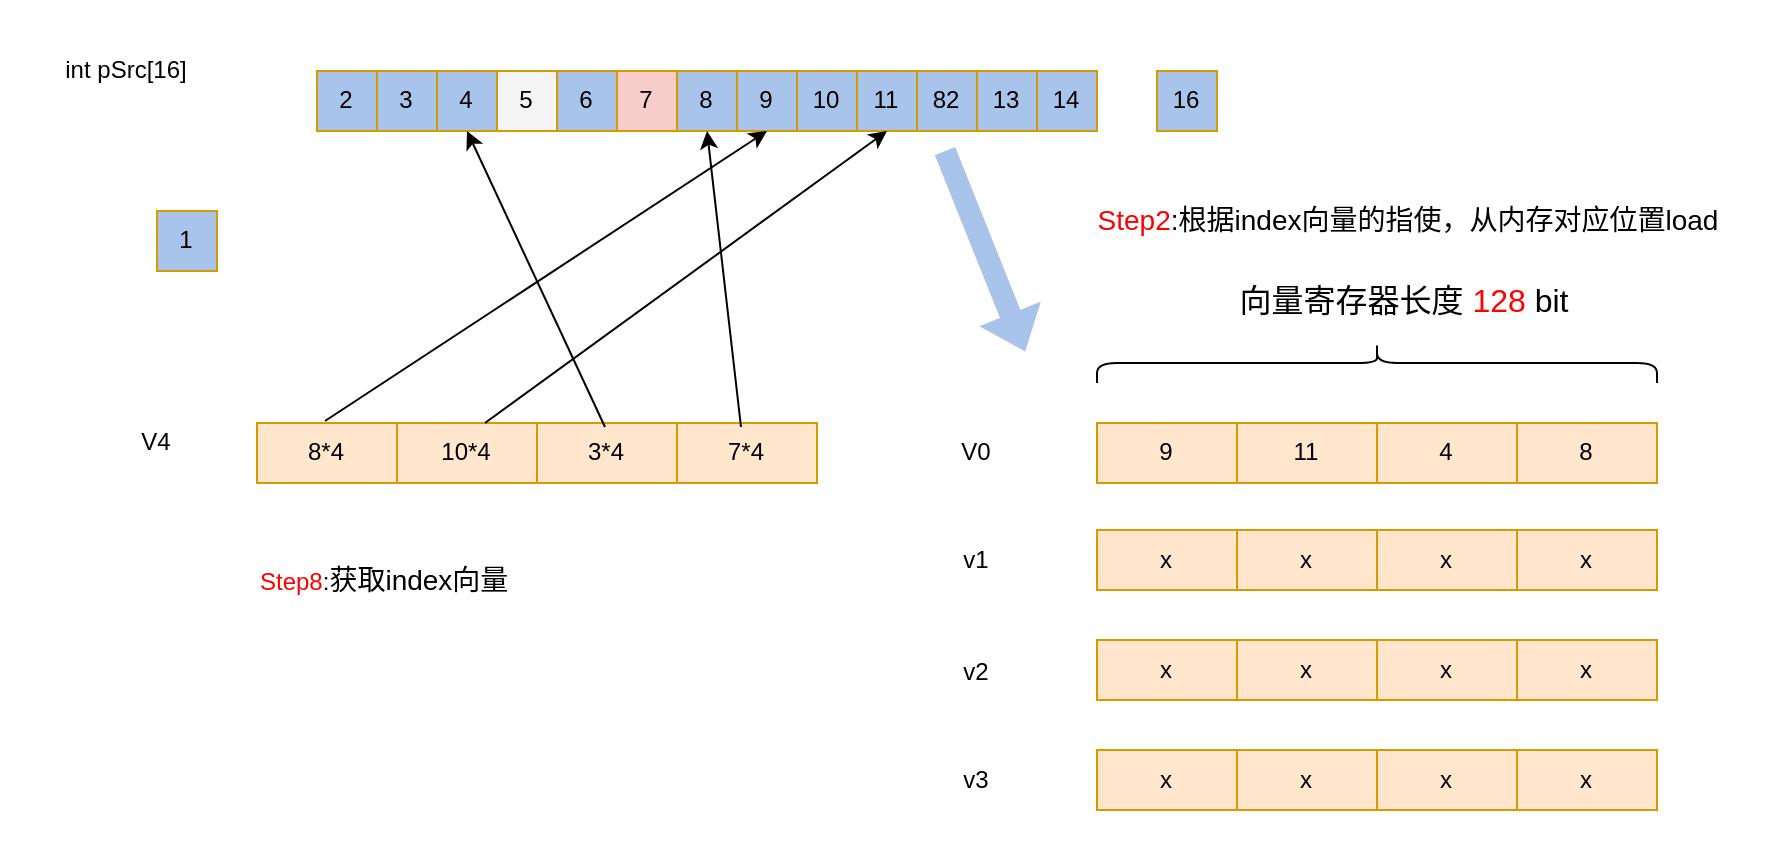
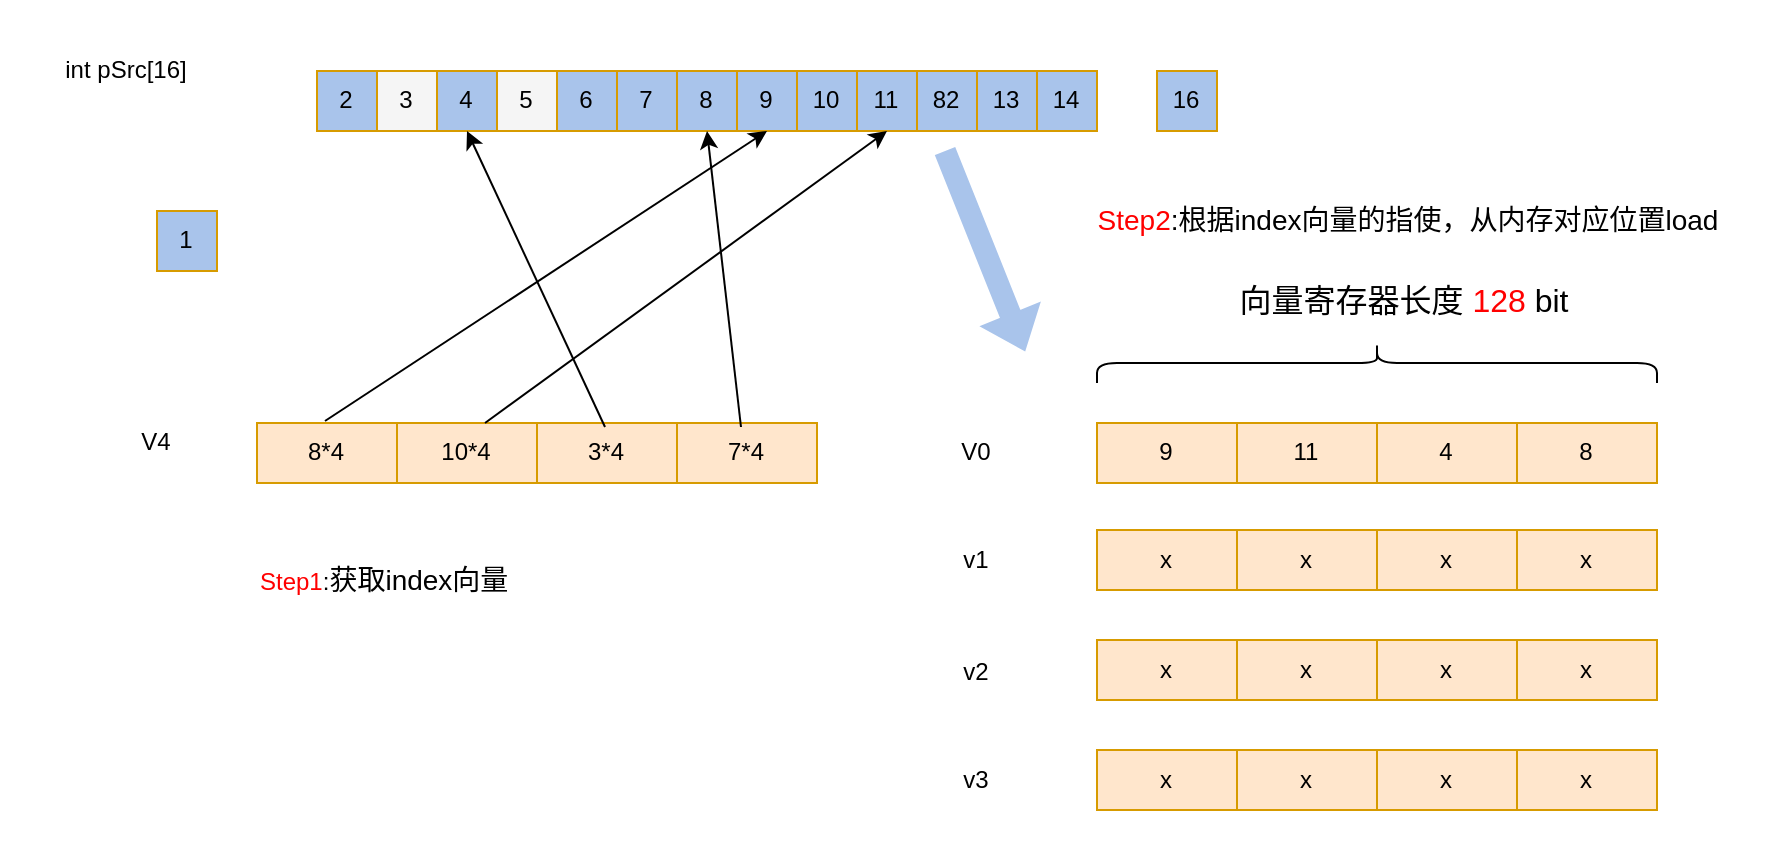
node "3": fillcolor #a9c4eb -> #f5f5f5
node "7": fillcolor #f8cecc -> #a9c4eb
node "Step8:获取index向量": label "Step8:获取index向量" -> "Step1:获取index向量"
